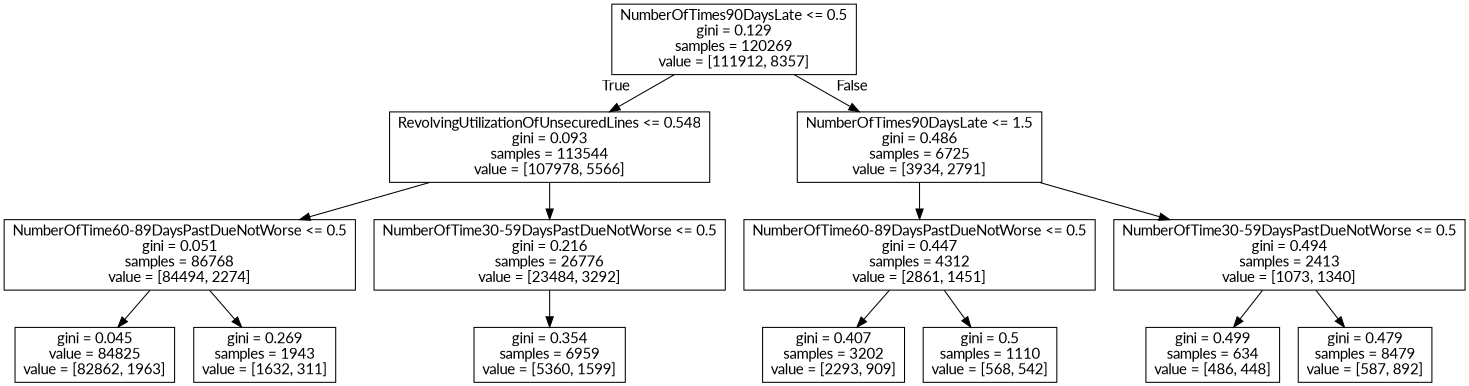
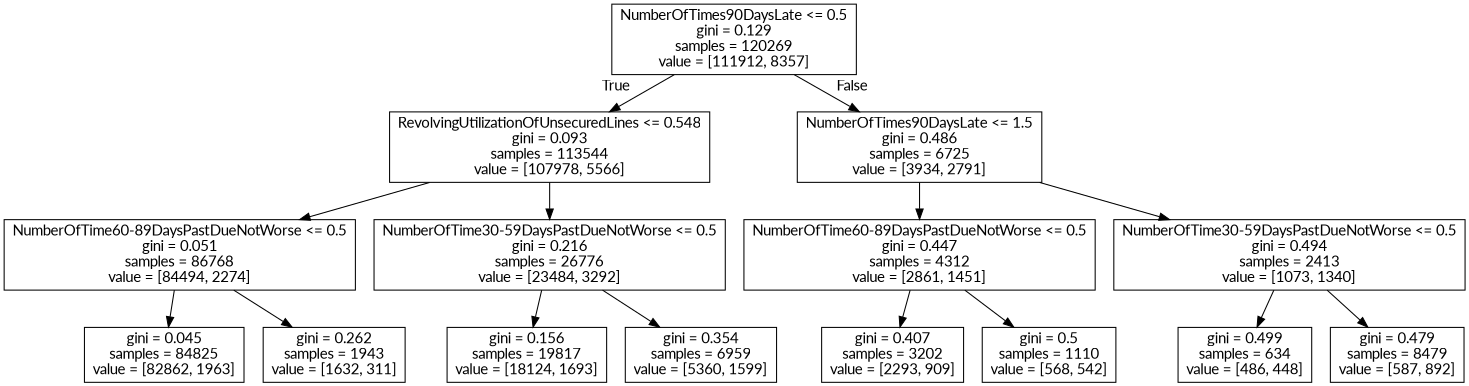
node "gini = 0.045 value = 84825 value = [82862, 1963]": label "gini = 0.045 value = 84825 value = [82862, 1963]" -> "gini = 0.045 samples = 84825 value = [82862, 1963]"
node "gini = 0.269 samples = 1943 value = [1632, 311]": label "gini = 0.269 samples = 1943 value = [1632, 311]" -> "gini = 0.262 samples = 1943 value = [1632, 311]"
node "gini = 0.156 samples = 19817 value = [18124, 1693]": added
